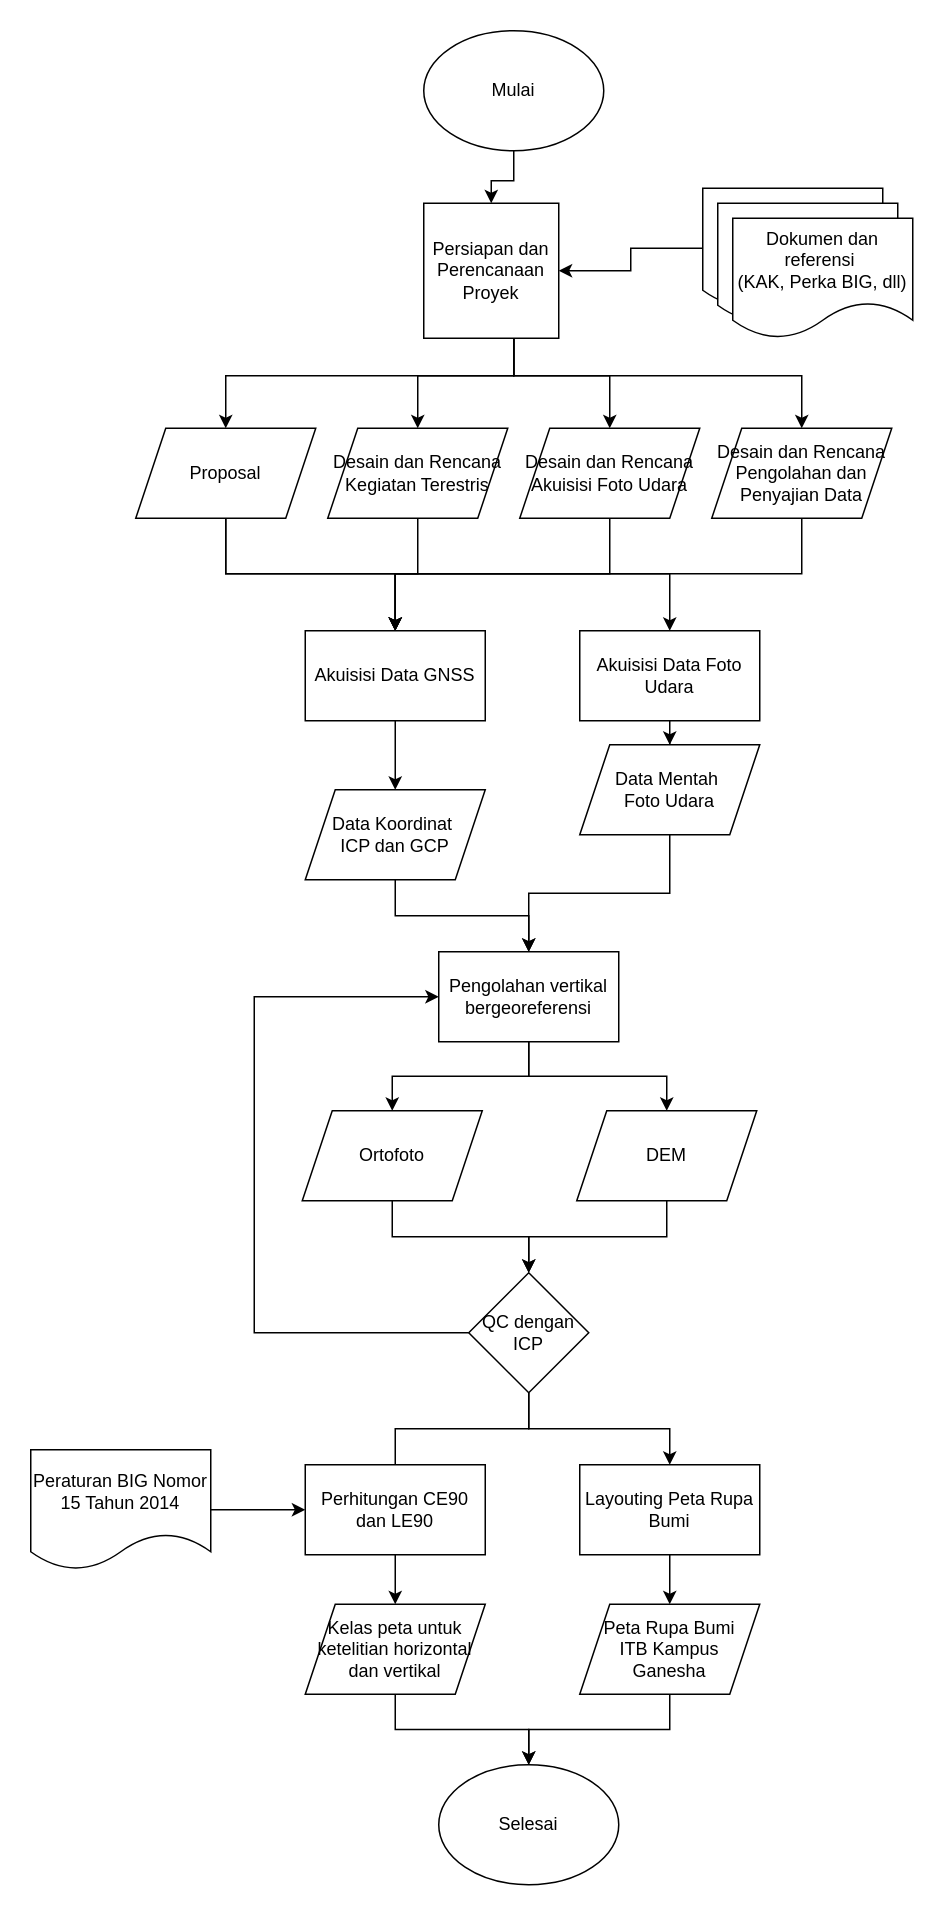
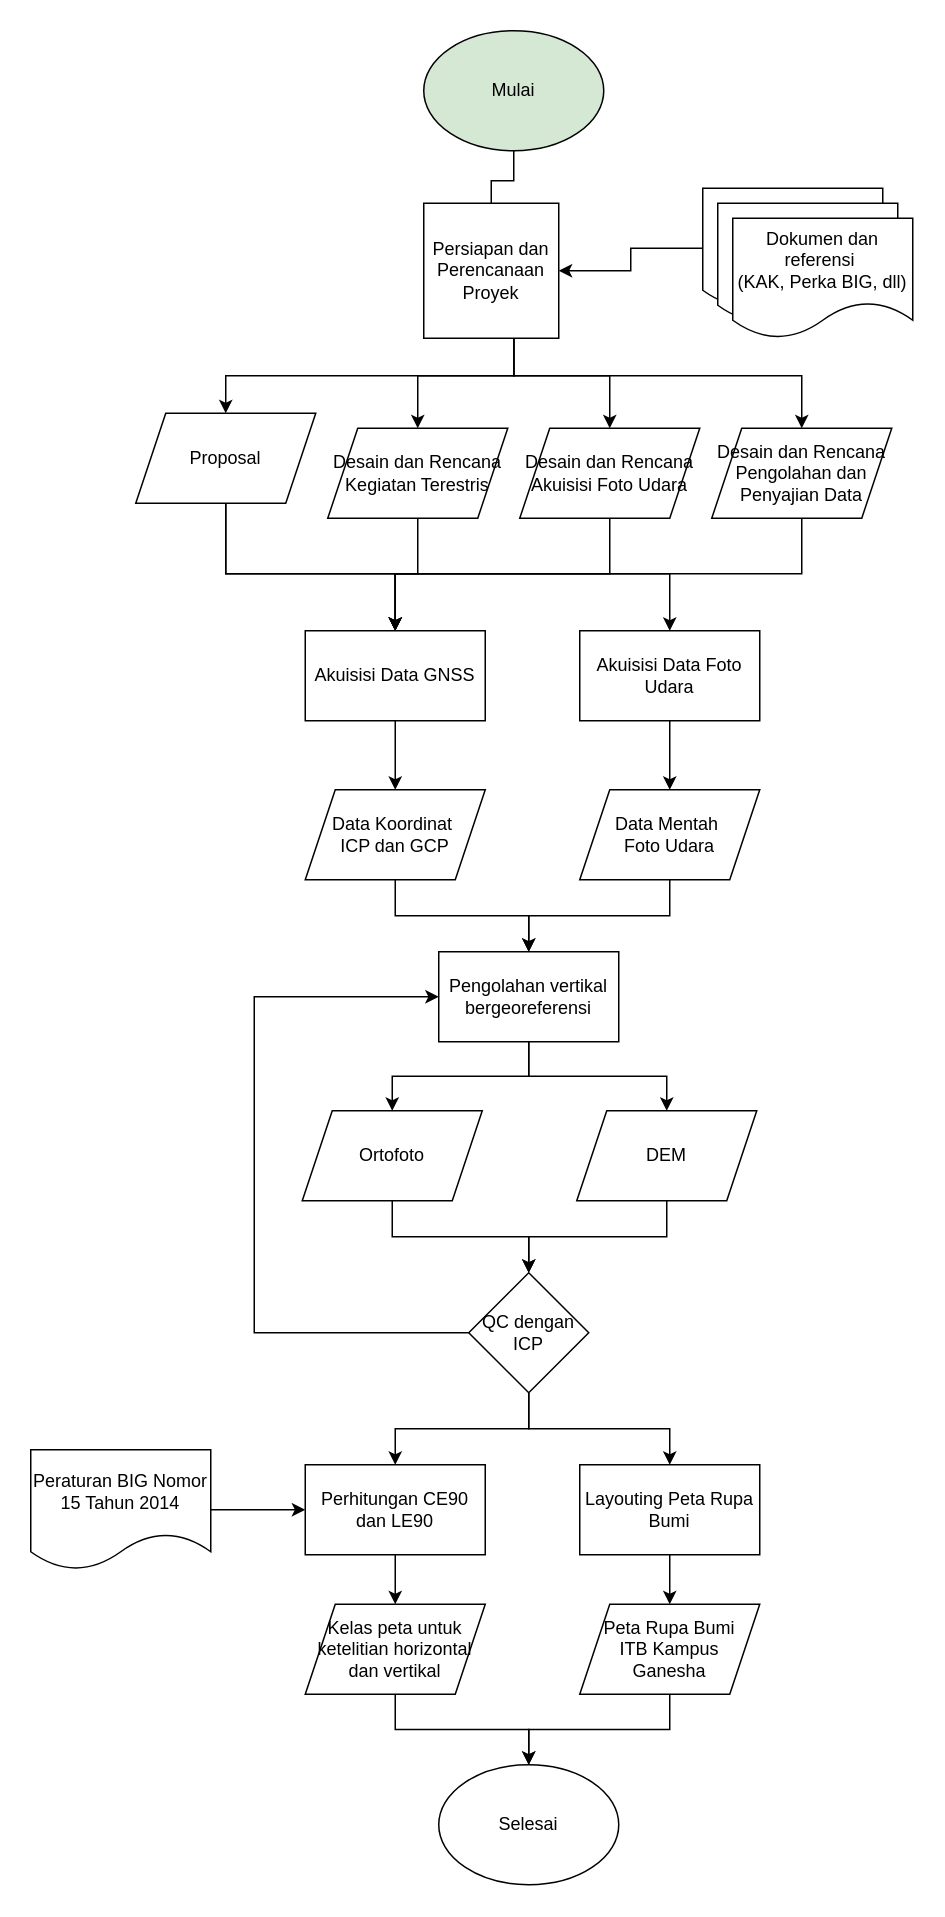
node "Mulai": fillcolor #ffffff -> #d5e8d4
edge "Mulai" -> "Persiapan dan Perencanaan Proyek": arrowhead classic -> none
node "Proposal": moved (226, 473) -> (226, 458)
node "Data Mentah Foto Udara": moved (670, 790) -> (670, 835)
edge "QC dengan ICP" -- "Perhitungan CE90 dan LE90": arrowhead none -> classic
